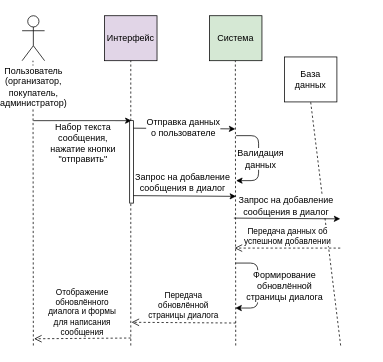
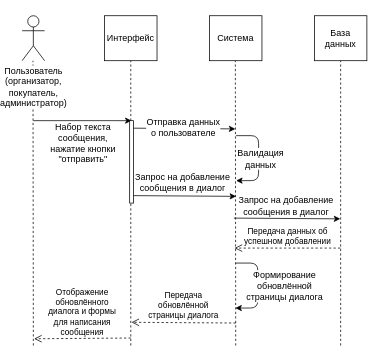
node "Интерфейс": fillcolor #e1d5e7 -> #ffffff
node "Система": fillcolor #d5e8d4 -> #ffffff
node "База данных": moved (311, 79) -> (341, 38)
